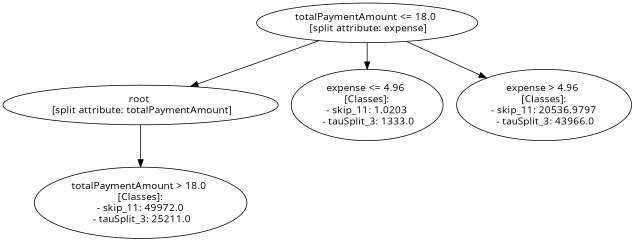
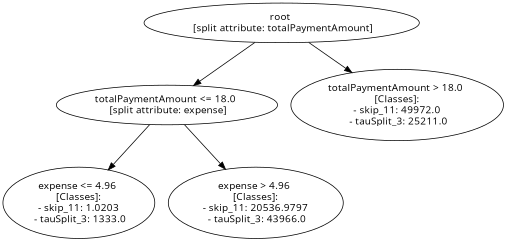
edge "totalPaymentAmount <= 18.0 [split attribute: expense]" -> "root [split attribute: totalPaymentAmount]": reversed
